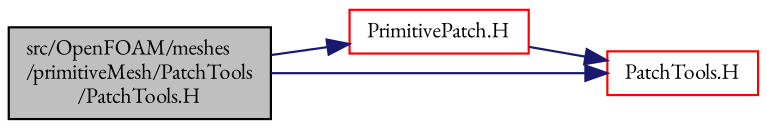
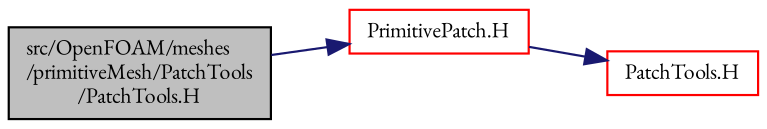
edge "src/OpenFOAM/meshes /primitiveMesh/PatchTools /PatchTools.H" -> "PatchTools.H": removed
